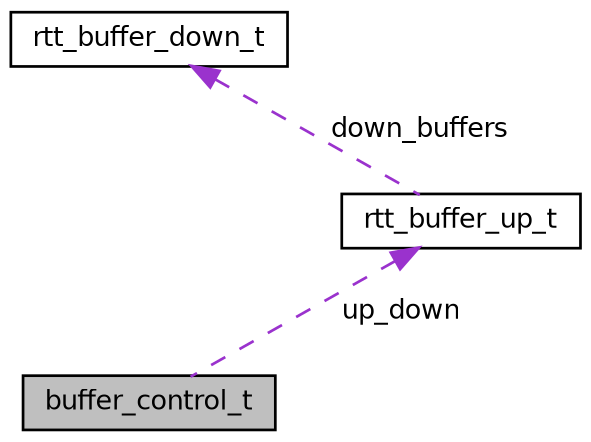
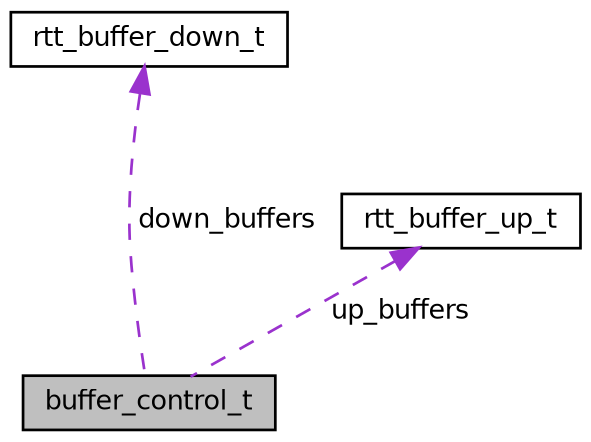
edge "rtt_buffer_up_t" -> "rtt_buffer_down_t": now "buffer_control_t" -> "rtt_buffer_down_t"
edge "buffer_control_t" -> "rtt_buffer_up_t": label " up_down" -> " up_buffers"
